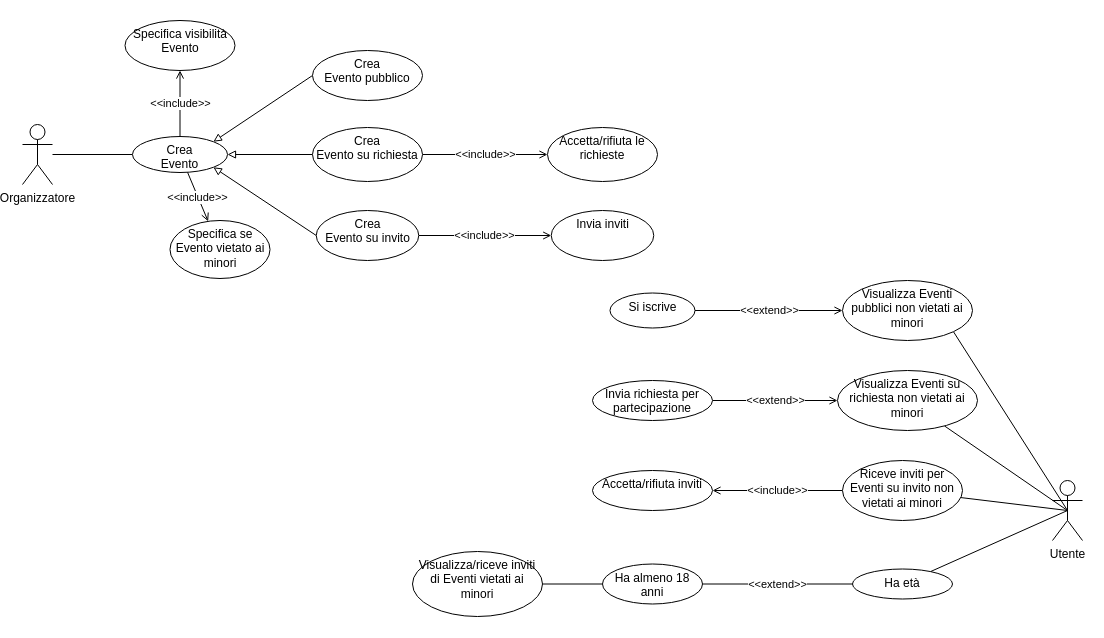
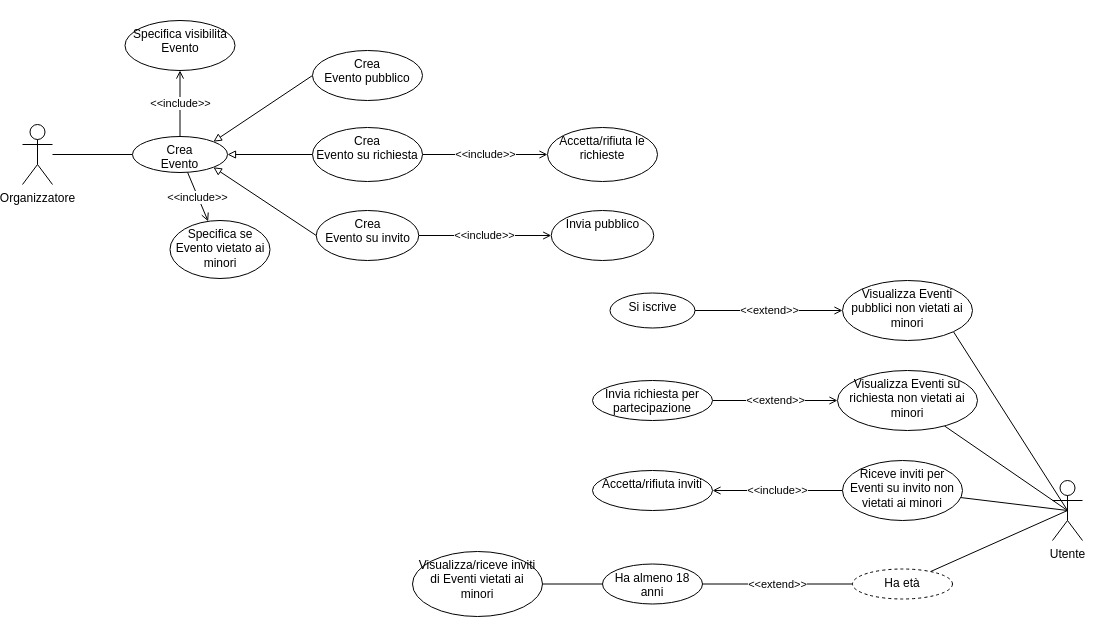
node "Invia inviti": label "Invia inviti" -> "Invia pubblico"
node "Ha età": style solid -> dashed
